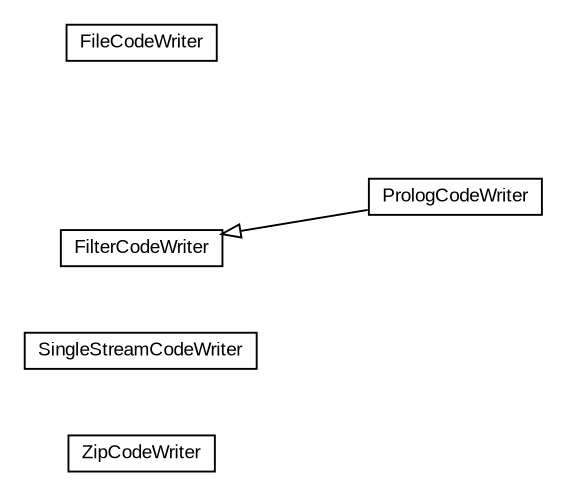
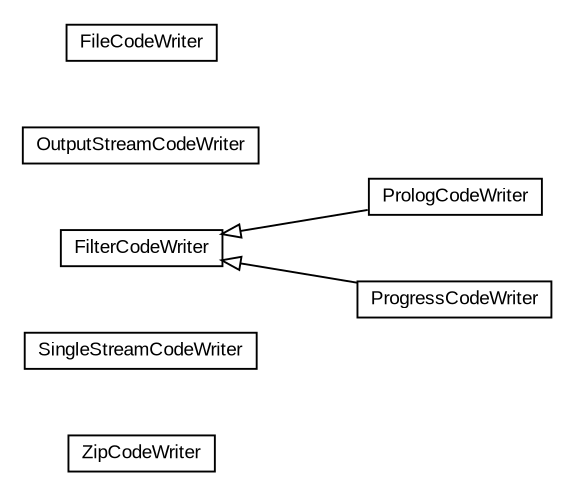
node "OutputStreamCodeWriter": added
node "ProgressCodeWriter": added
